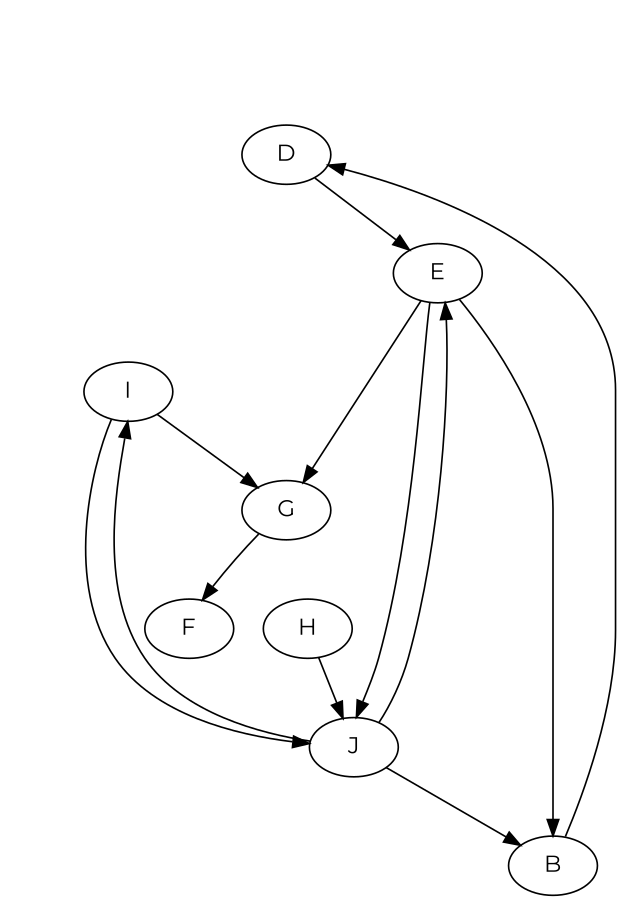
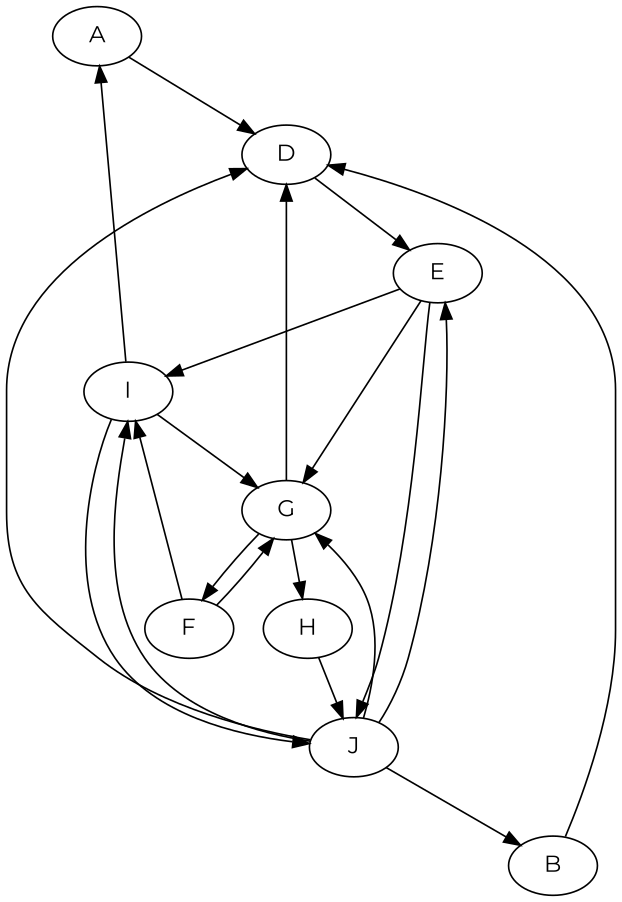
node "A": added
edge "G" -> "D": added
edge "J" -> "D": added
edge "F" -> "I": added
edge "E" -> "B": now "E" -> "I"
edge "G" -> "H": added
edge "F" -> "G": added
edge "J" -> "G": added
